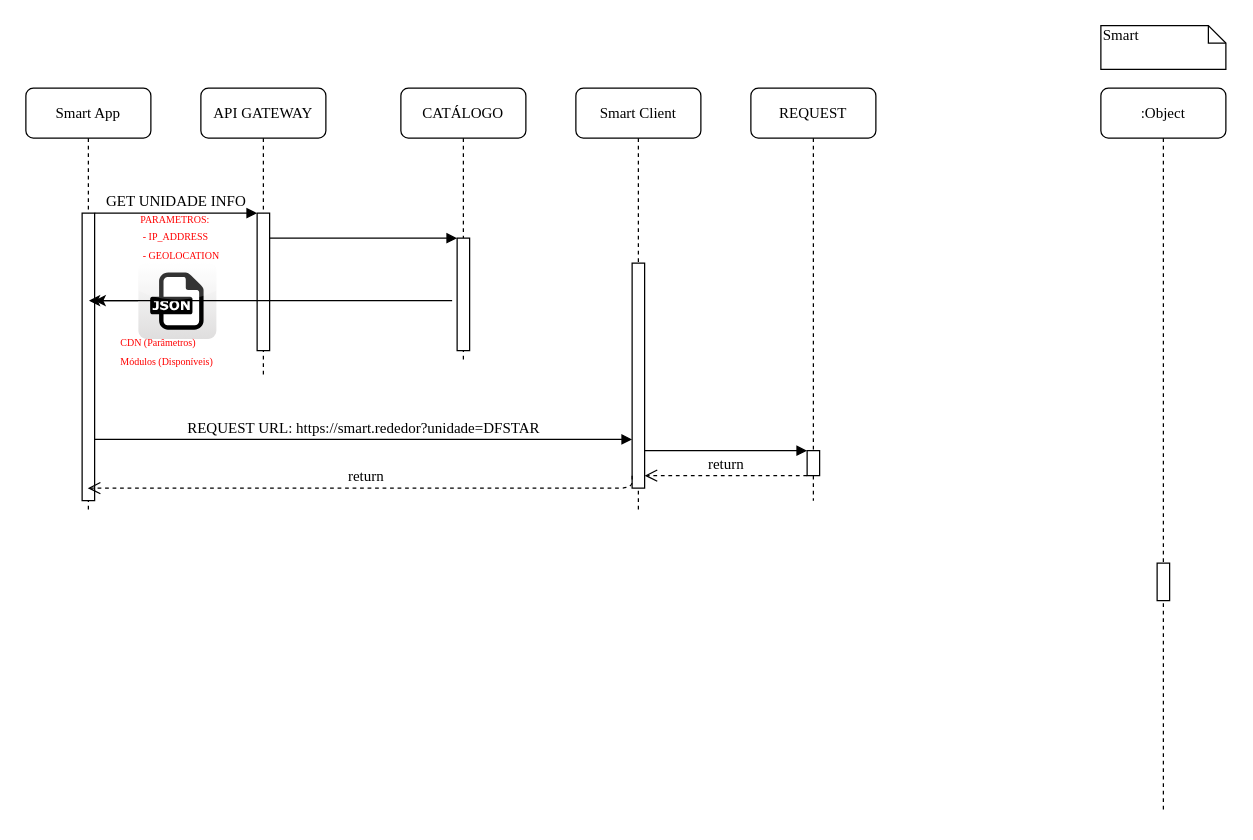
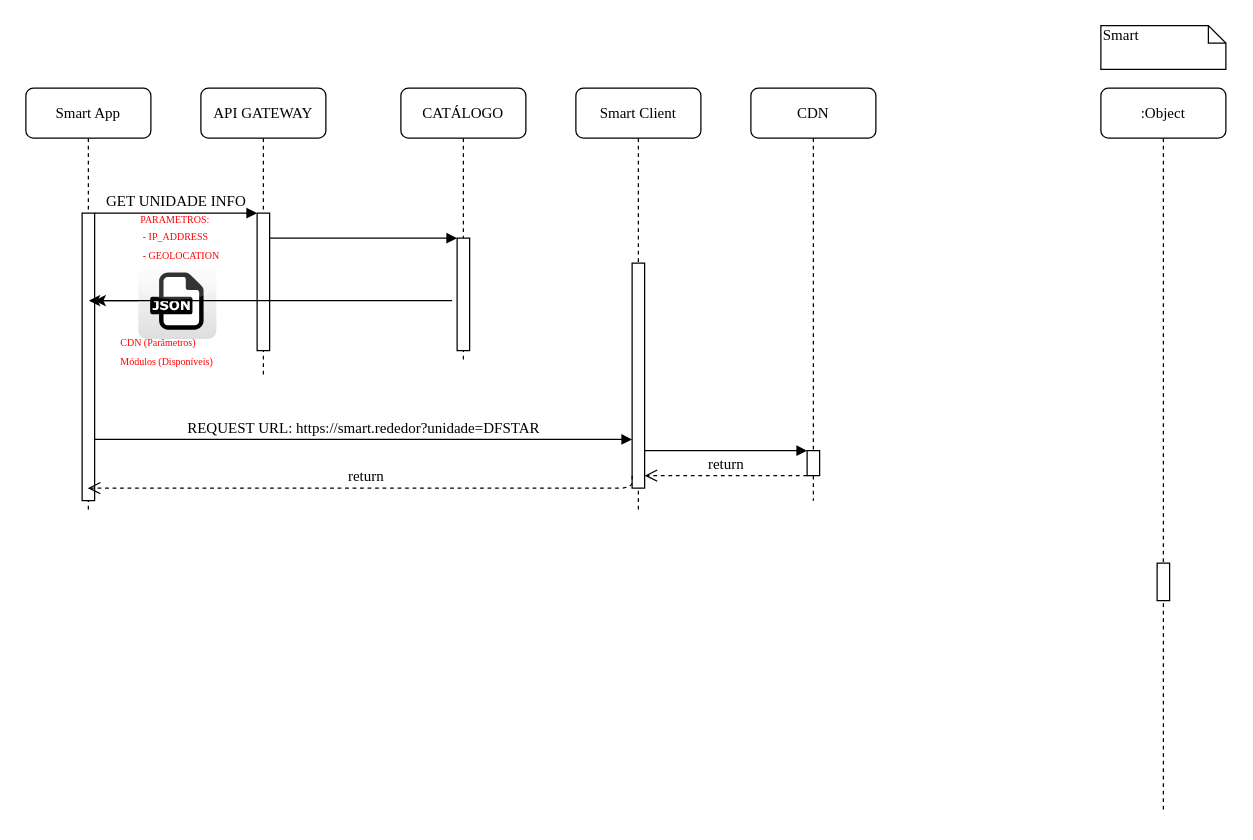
node "REQUEST": label "REQUEST" -> "CDN"
